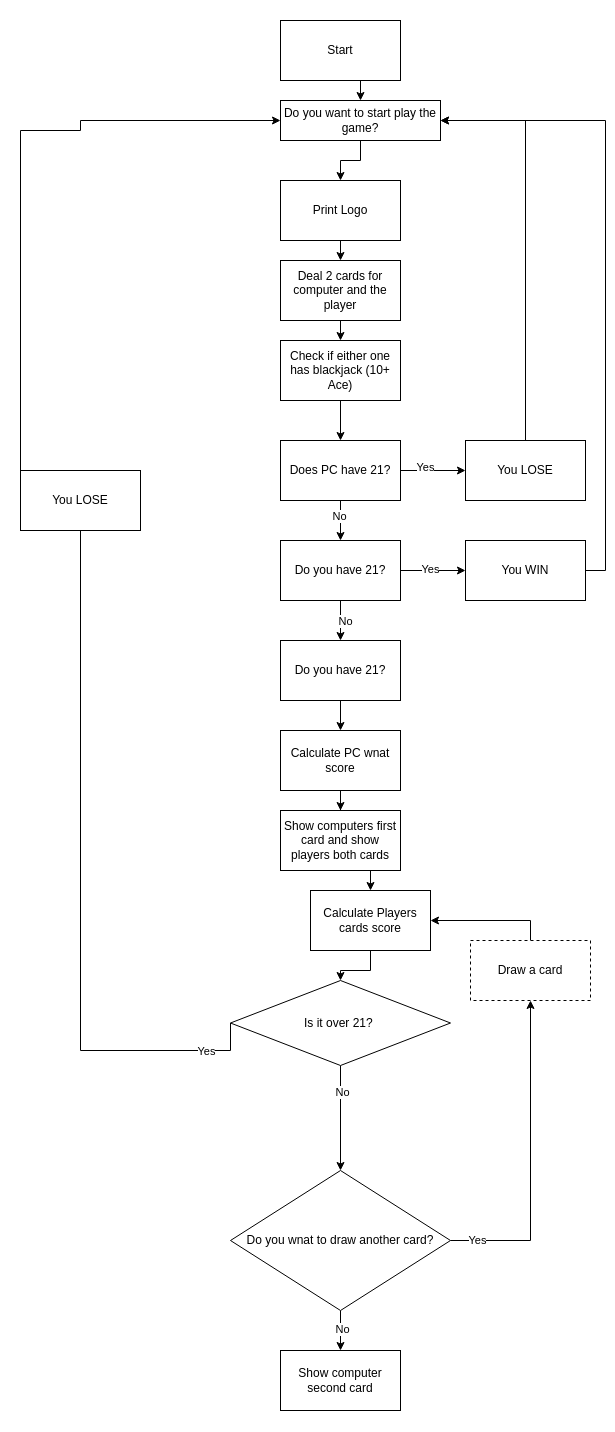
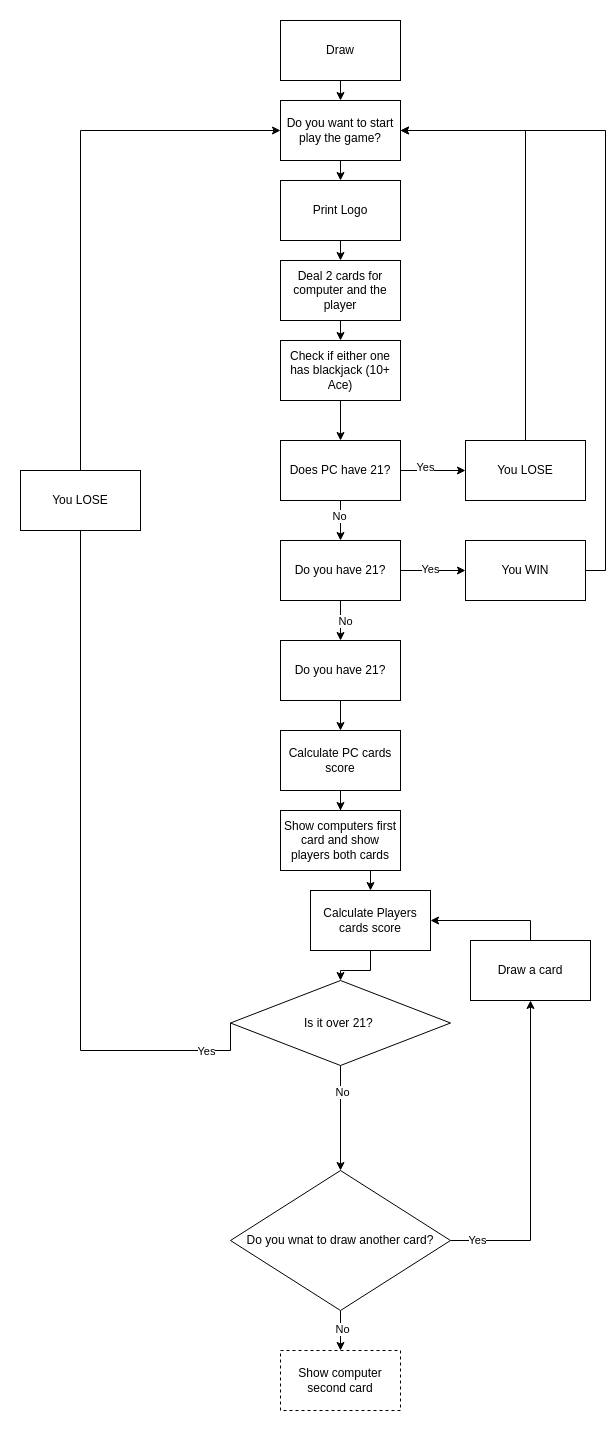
node "Start": label "Start" -> "Draw"
node "Do you want to start play the game?": size 160x40 -> 120x60
node "Calculate PC wnat score": label "Calculate PC wnat score" -> "Calculate PC cards score"
node "Draw a card": style dashed -> solid
node "Show computer second card": style solid -> dashed
